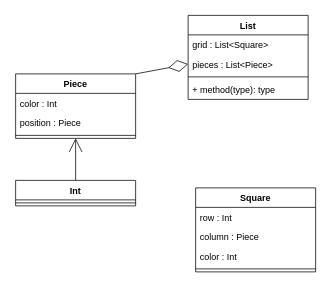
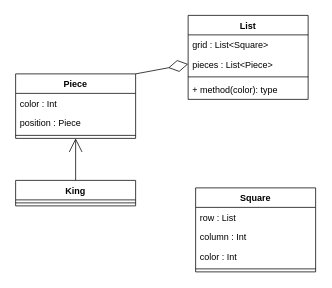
node "+ method(type): type": label "+ method(type): type" -> "+ method(color): type"
node "Int": label "Int" -> "King"
node "row : Int": label "row : Int" -> "row : List"
node "column : Piece": label "column : Piece" -> "column : Int"
